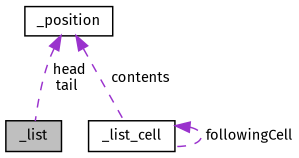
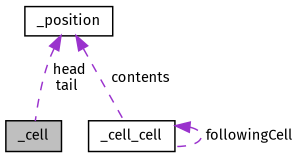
node "_list": label "_list" -> "_cell"
node "_list_cell": label "_list_cell" -> "_cell_cell"
